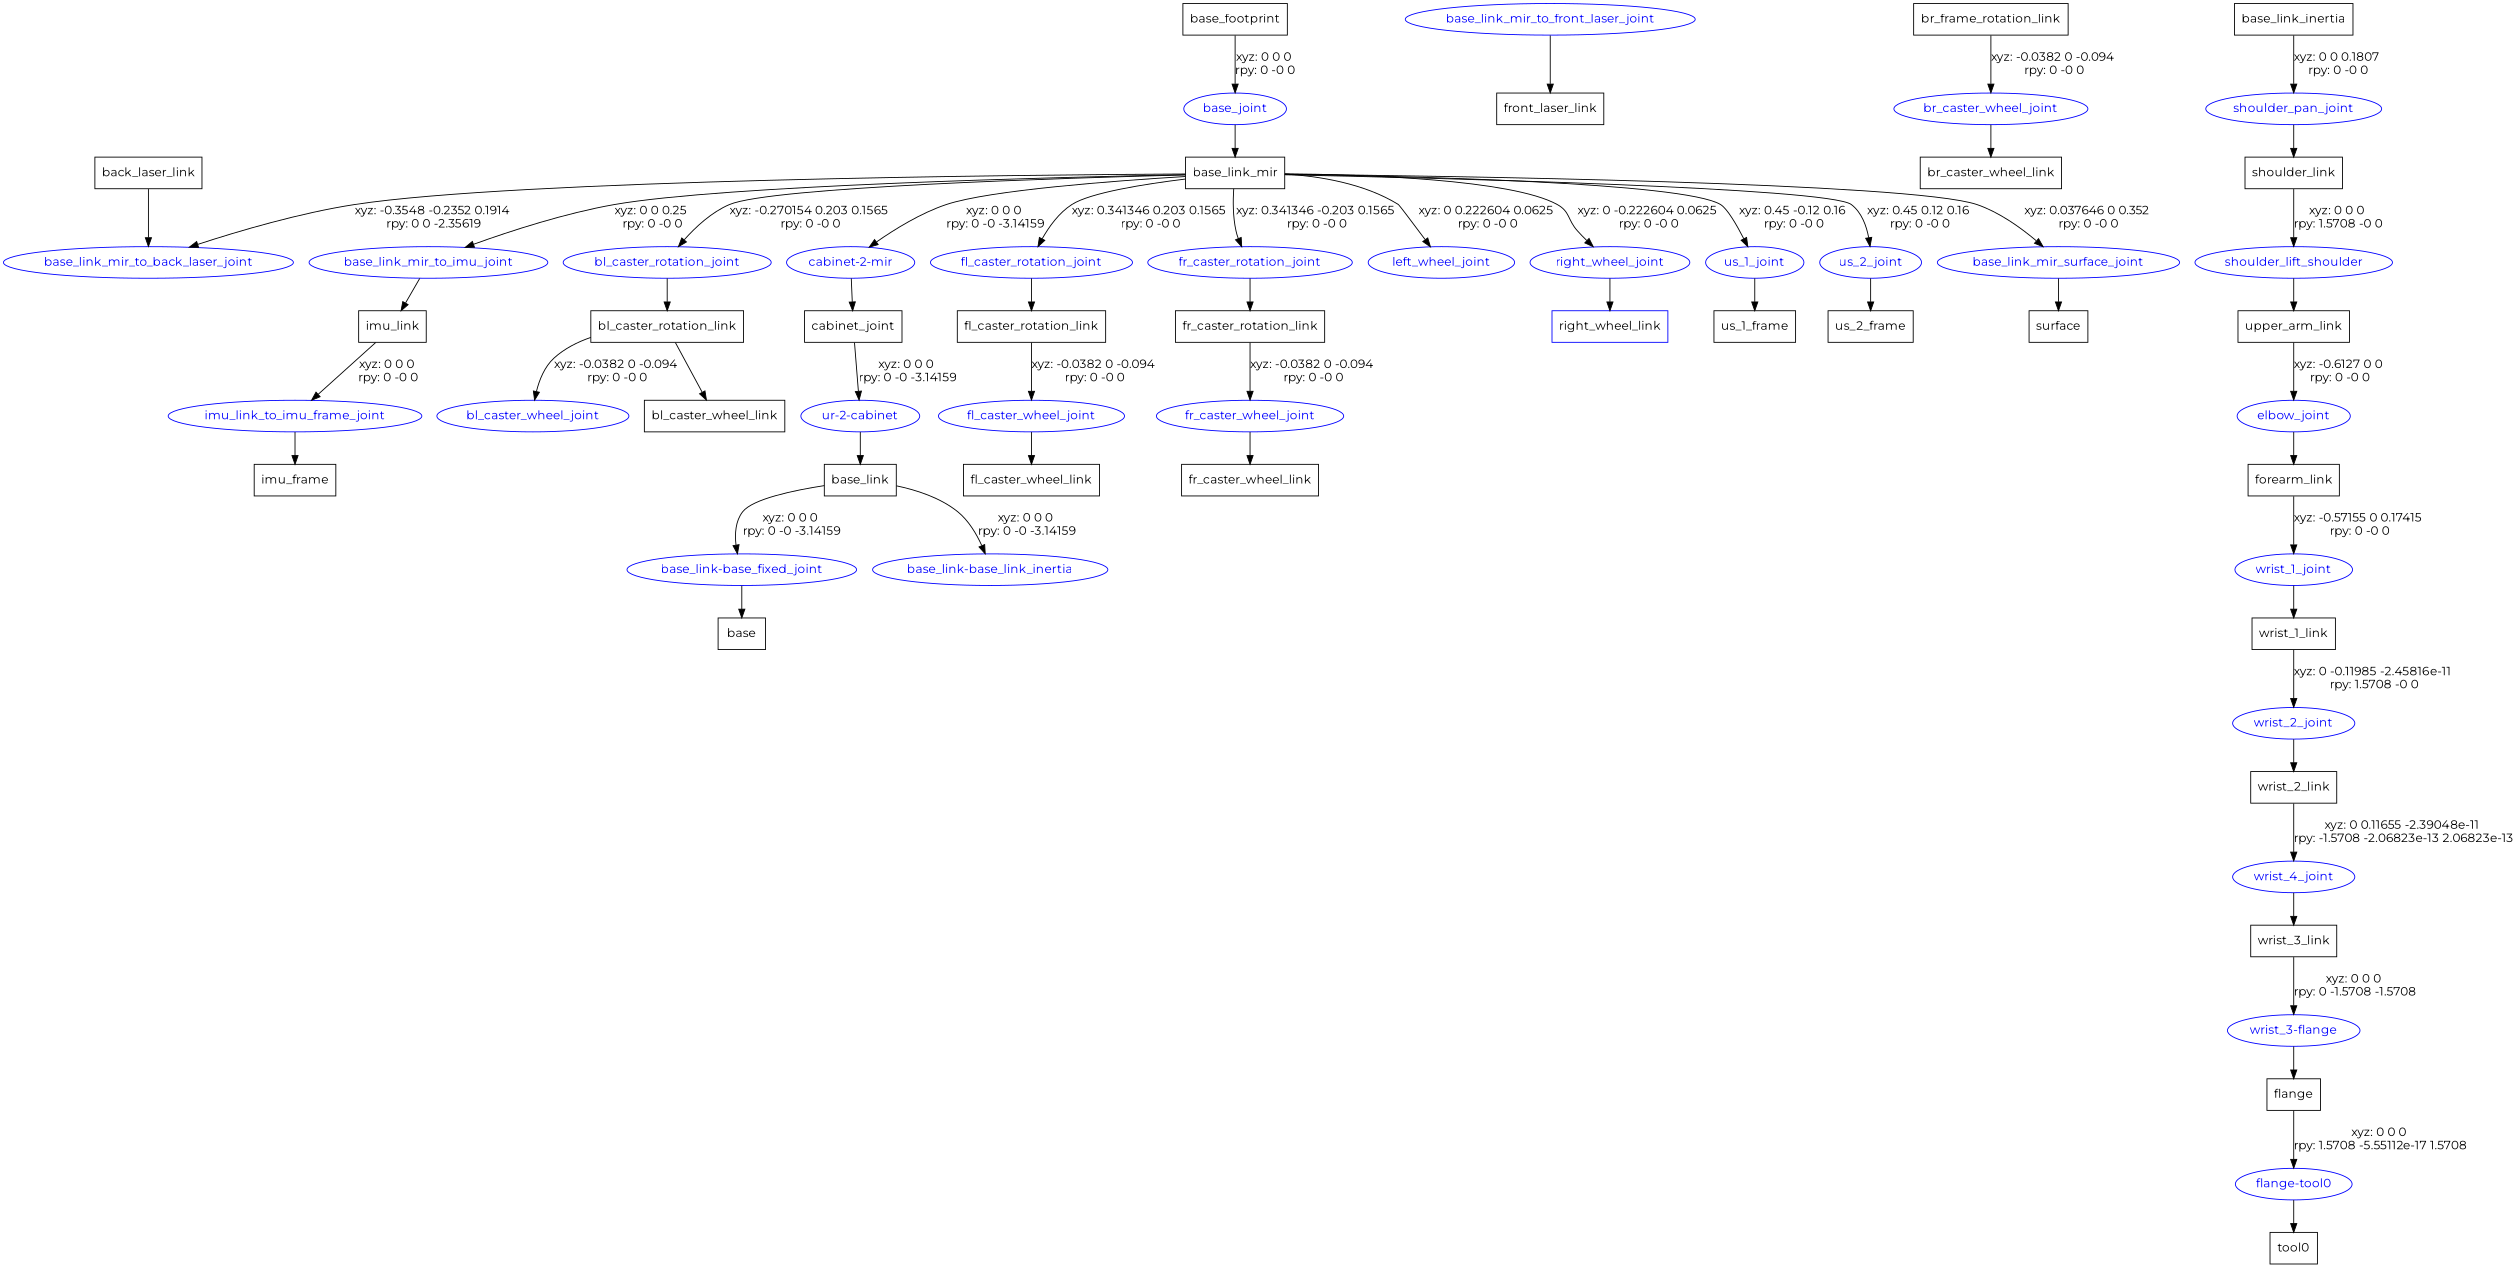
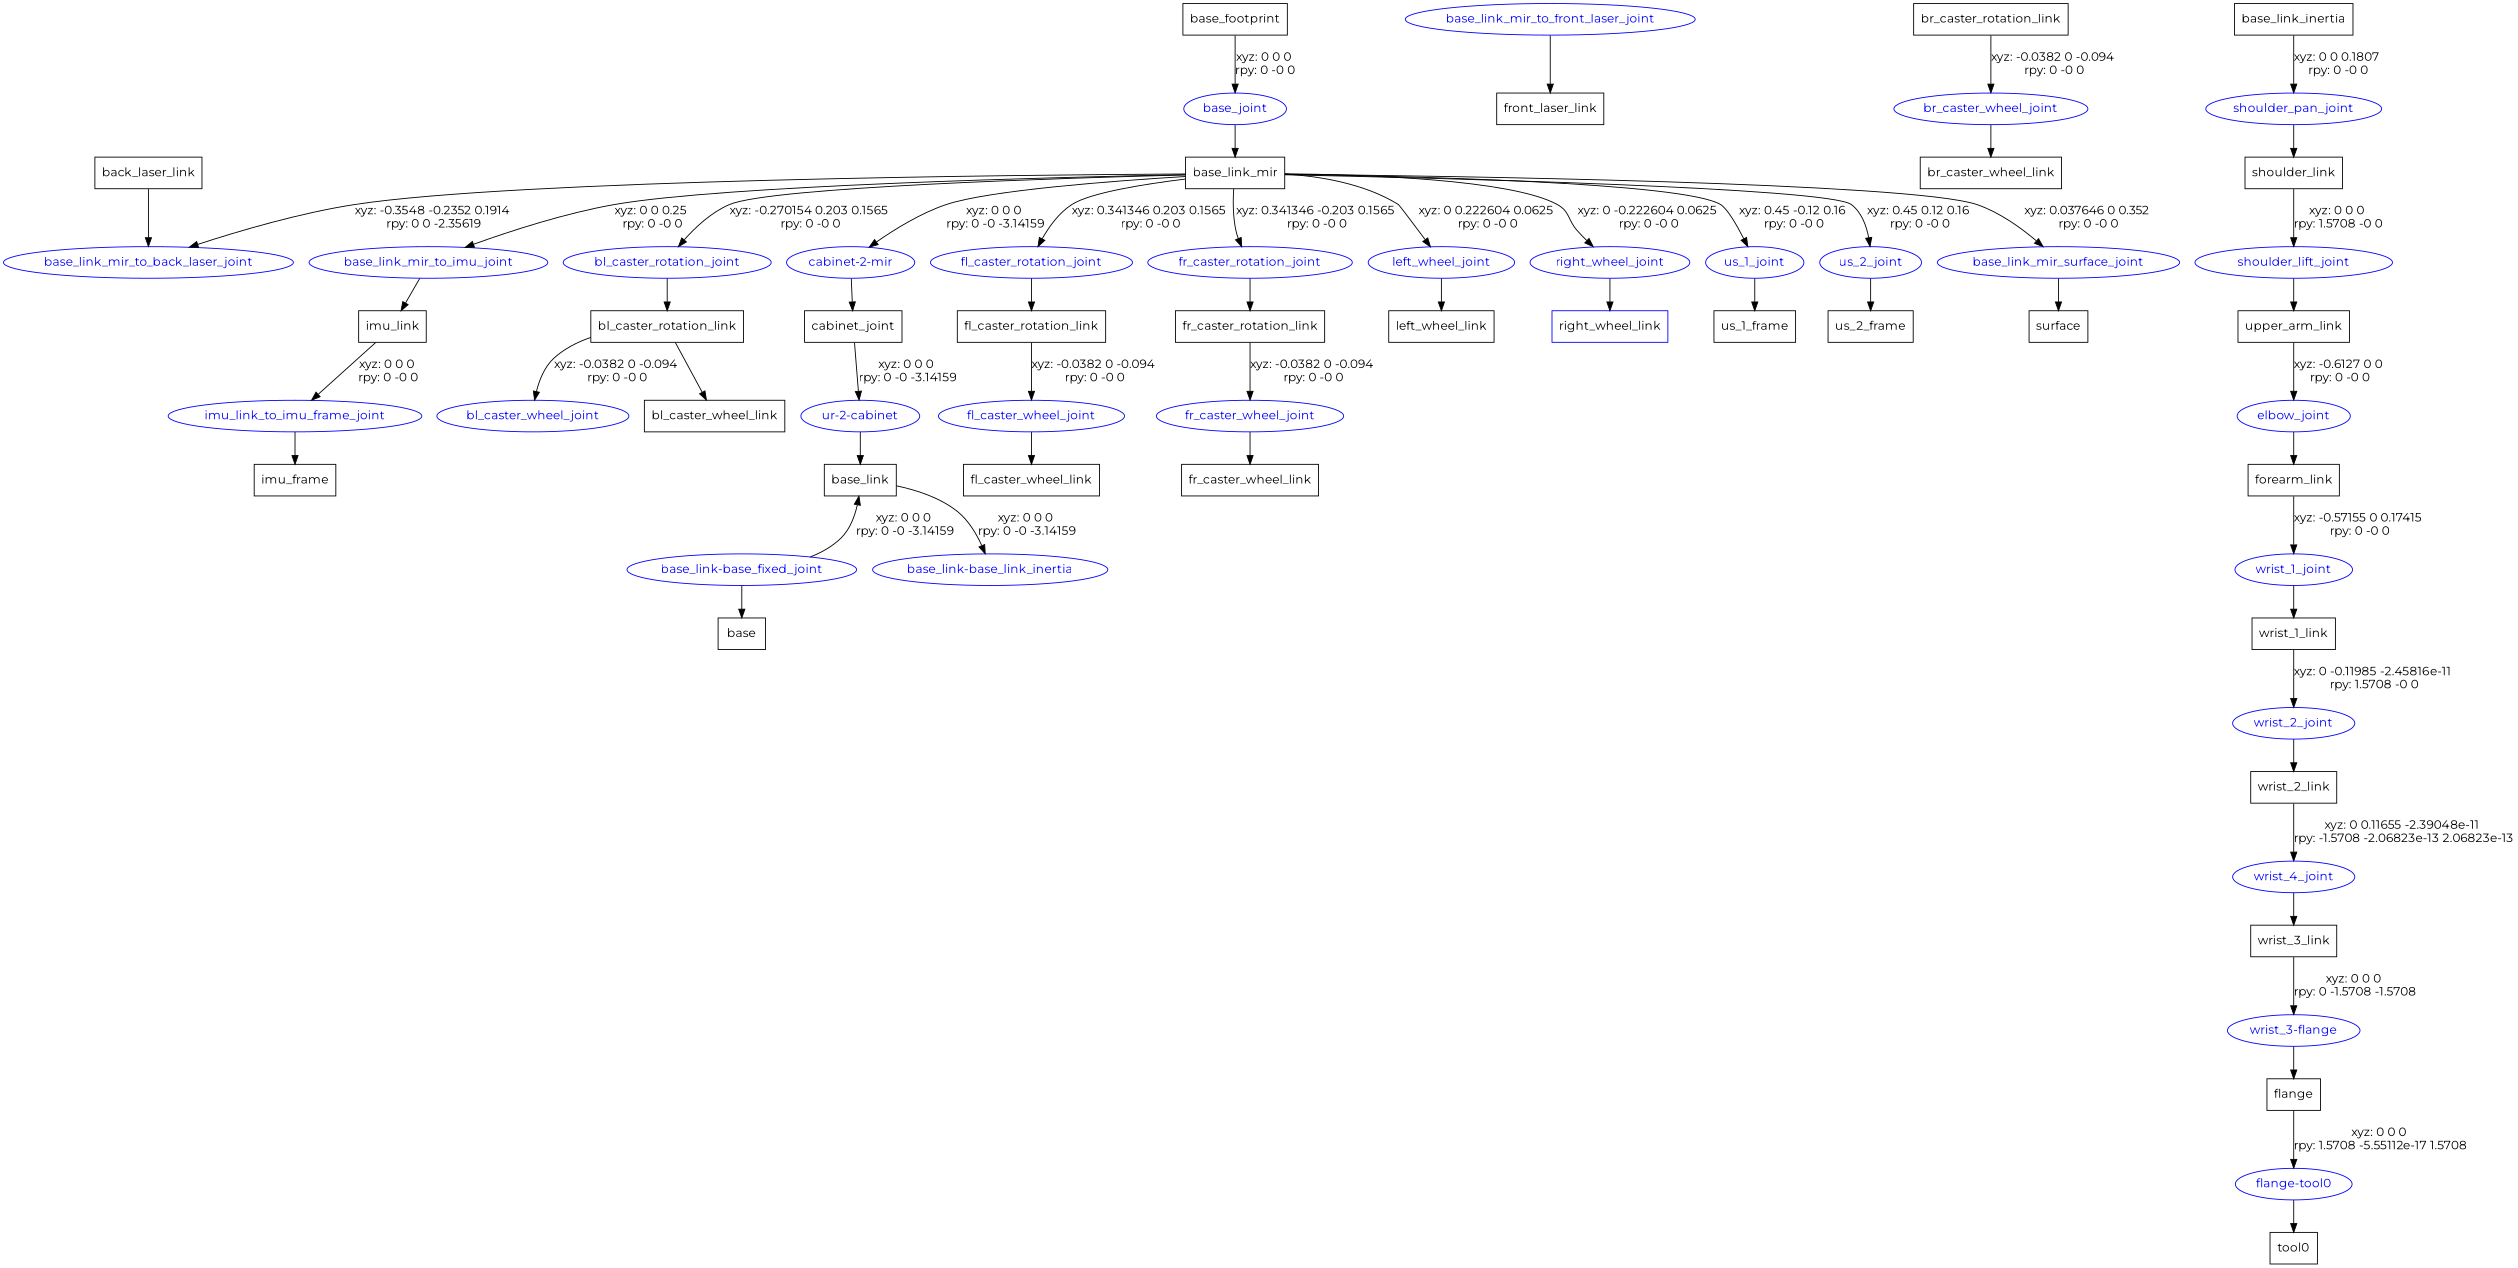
node "br_frame_rotation_link": label "br_frame_rotation_link" -> "br_caster_rotation_link"
node "shoulder_lift_shoulder": label "shoulder_lift_shoulder" -> "shoulder_lift_joint"
node "left_wheel_link": added
edge "base_link" -> "base_link-base_fixed_joint": reversed
